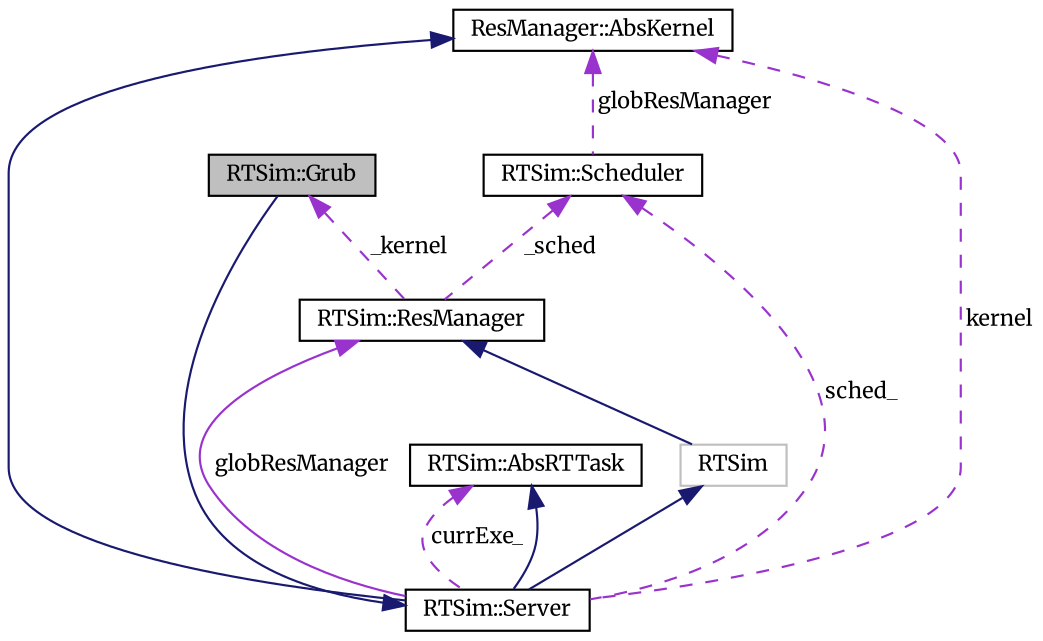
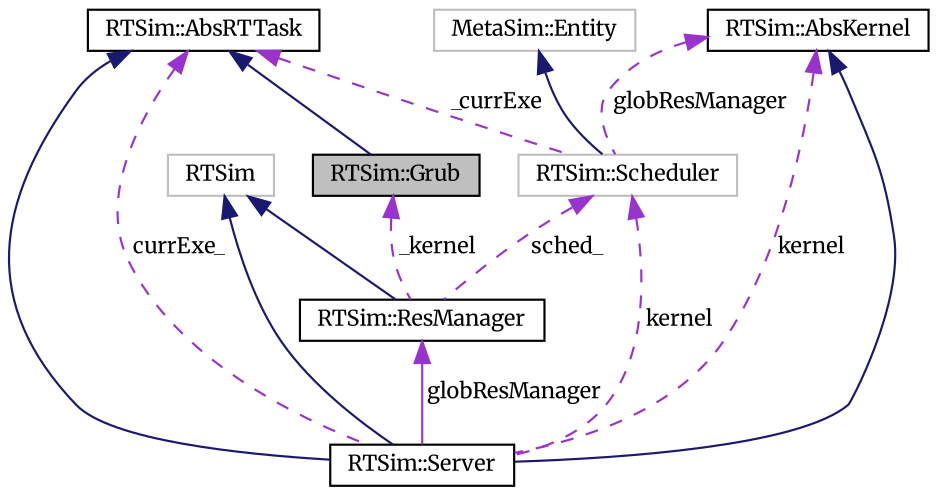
node "MetaSim::Entity": added
node "ResManager::AbsKernel": label "ResManager::AbsKernel" -> "RTSim::AbsKernel"
edge "RTSim::Scheduler" -> "RTSim::AbsRTTask": added, label "_currExe"
node "RTSim::Scheduler": color black -> grey75
edge "RTSim::ResManager" -> "RTSim::Scheduler": label " _sched" -> " sched_"
edge "RTSim::Server" -> "RTSim::Scheduler": label " sched_" -> " kernel"
edge "RTSim" -> "RTSim::ResManager": reversed
edge "RTSim::Grub" -> "RTSim::Server": now "RTSim::Grub" -> "RTSim::AbsRTTask"
